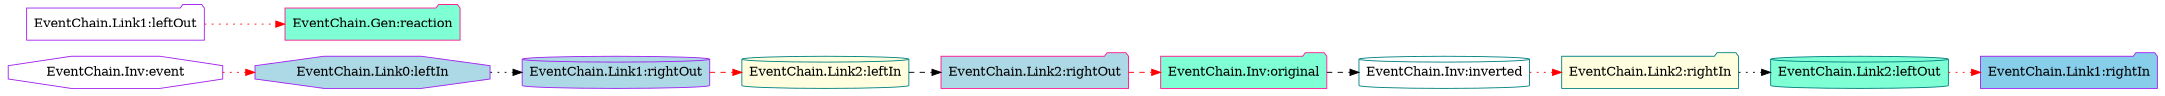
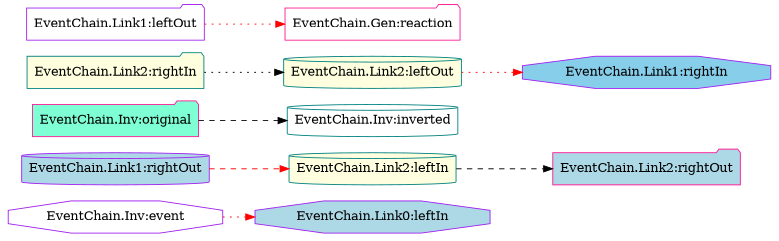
node "EventChain.Gen:reaction": fillcolor aquamarine -> white
edge "EventChain.Link0:leftIn" -> "EventChain.Link1:rightOut": removed
edge "EventChain.Link2:rightOut" -> "EventChain.Inv:original": removed
edge "EventChain.Inv:inverted" -> "EventChain.Link2:rightIn": removed
node "EventChain.Link2:leftOut": fillcolor aquamarine -> lightyellow
node "EventChain.Link1:rightIn": shape folder -> octagon
